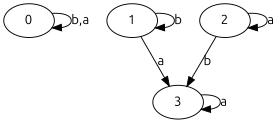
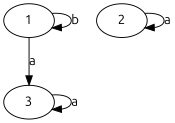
node "0": removed
edge "2" -> "3": removed, label "b"
